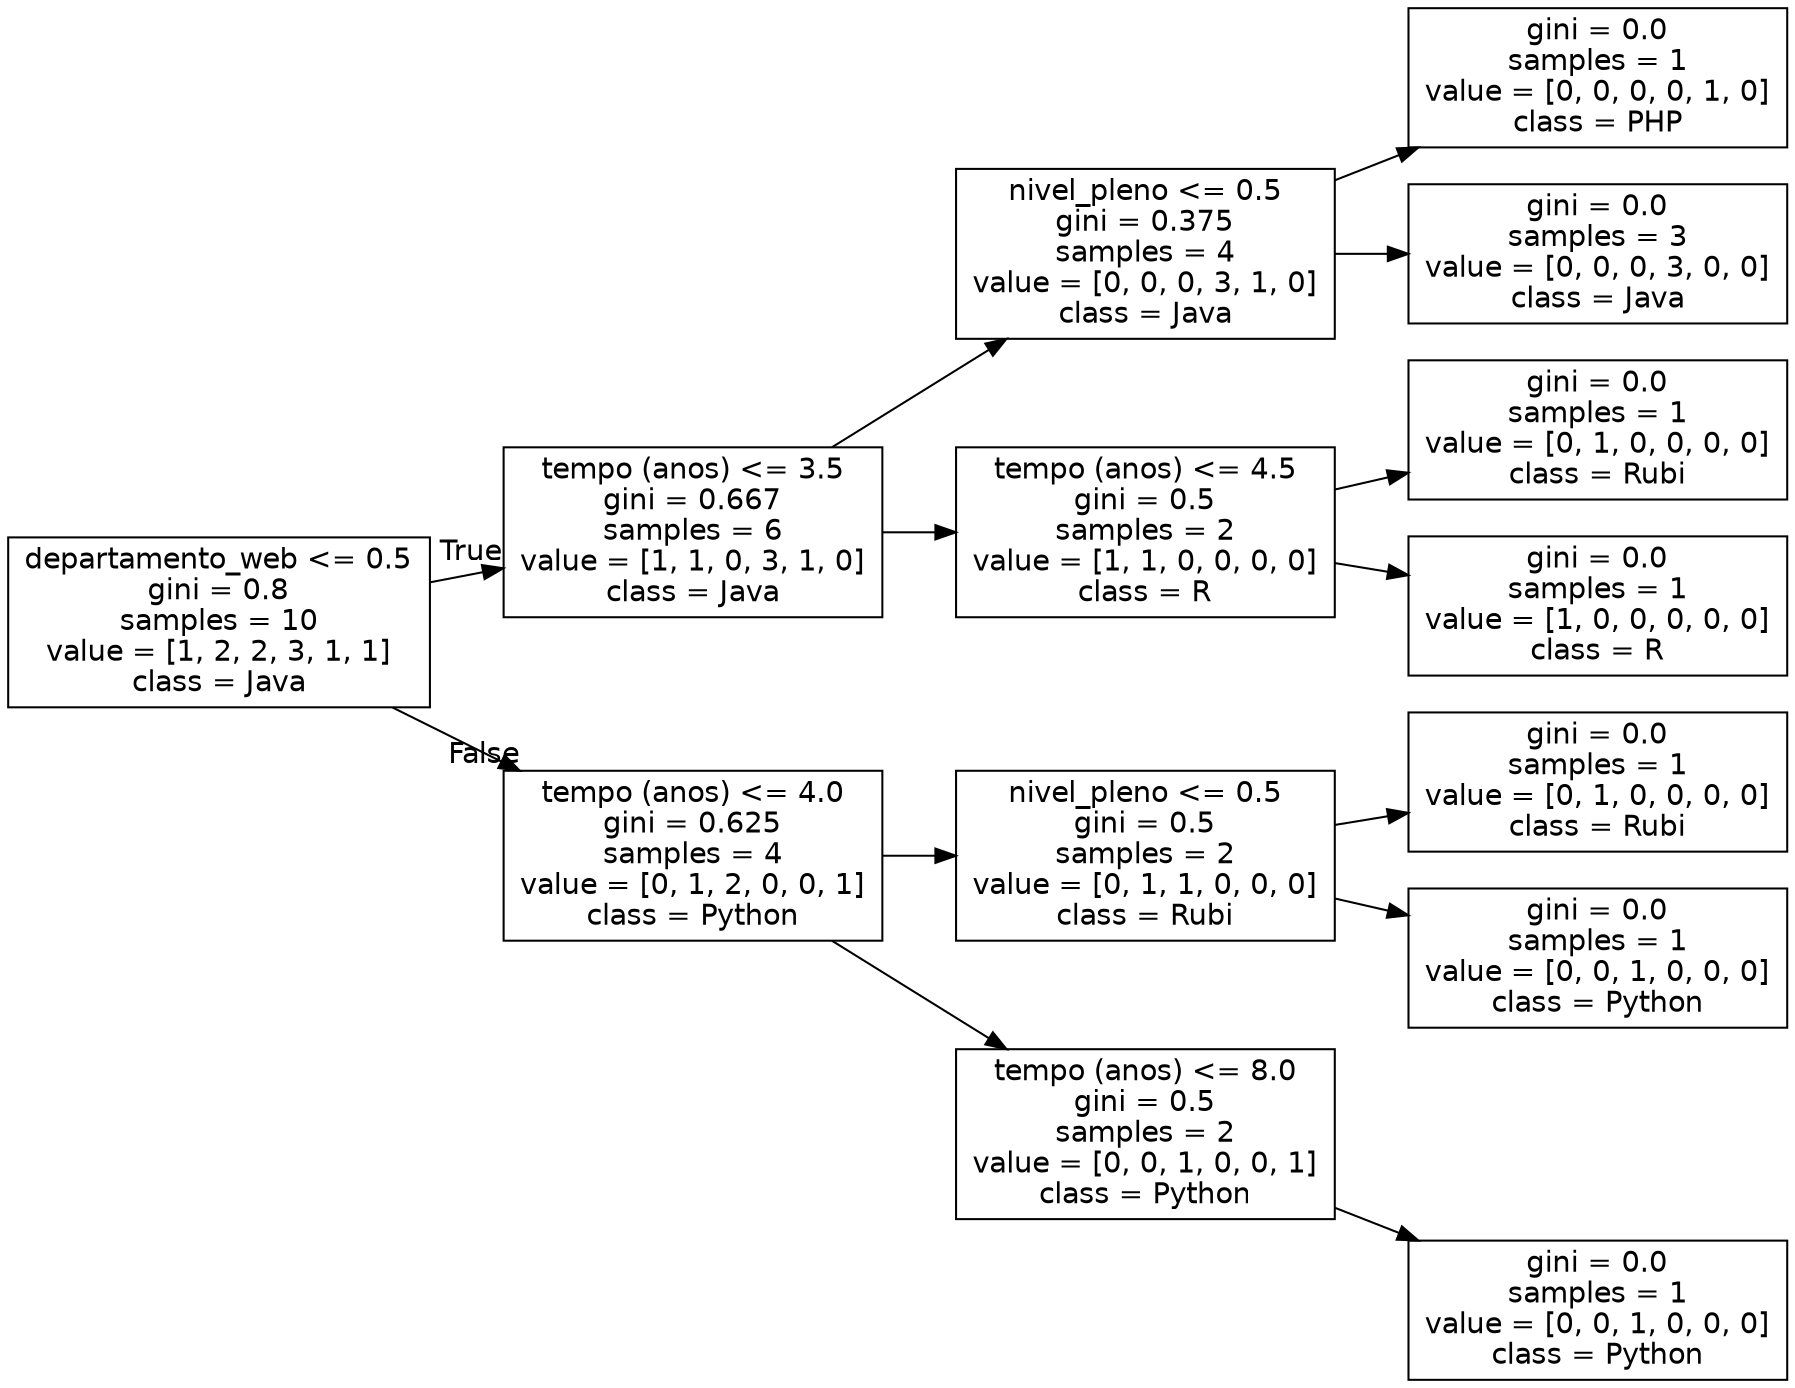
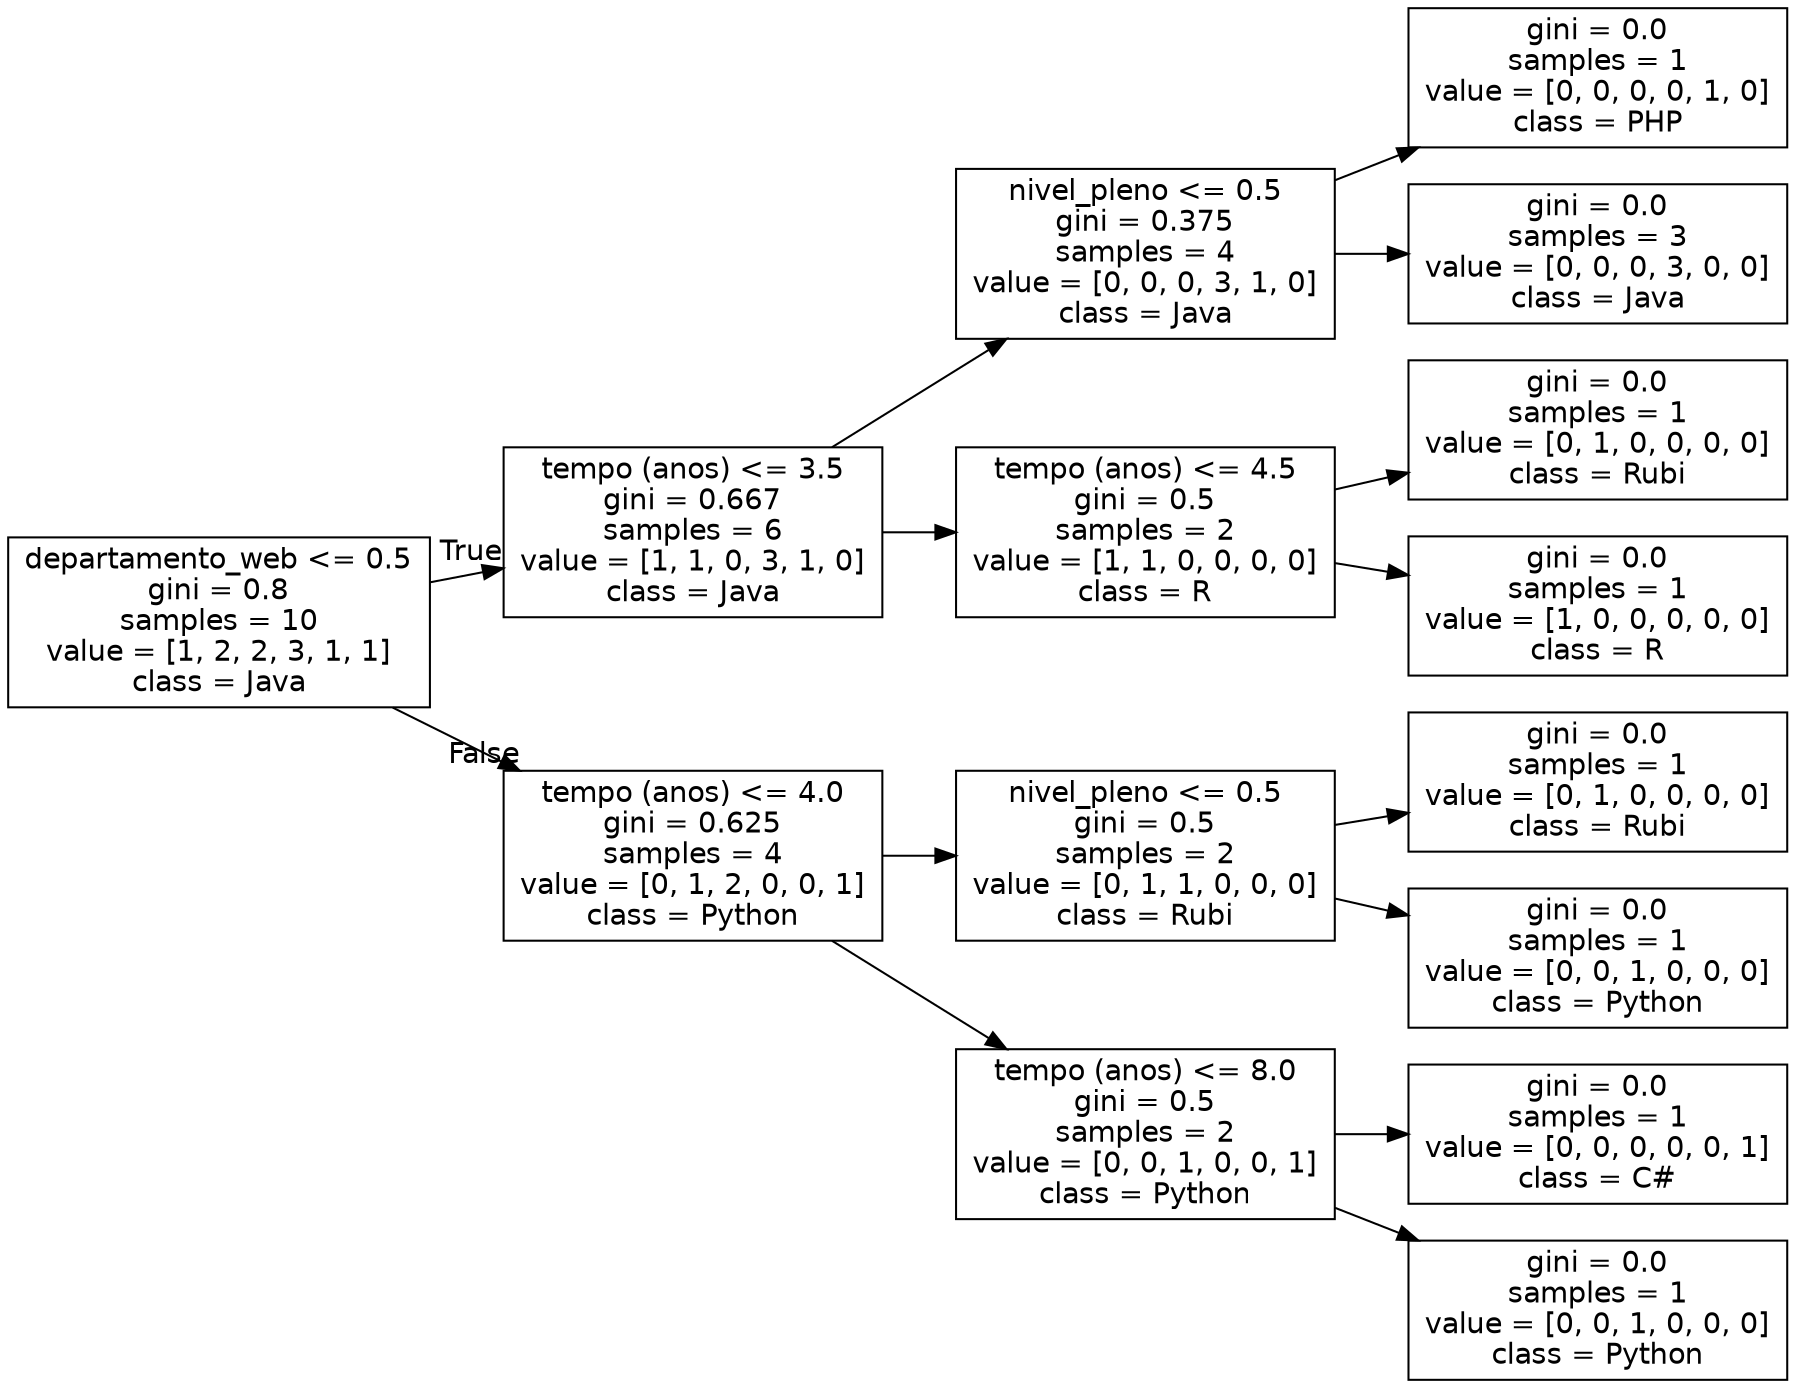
node "gini = 0.0 samples = 1 value = [0, 0, 0, 0, 0, 1] class = C#": added
